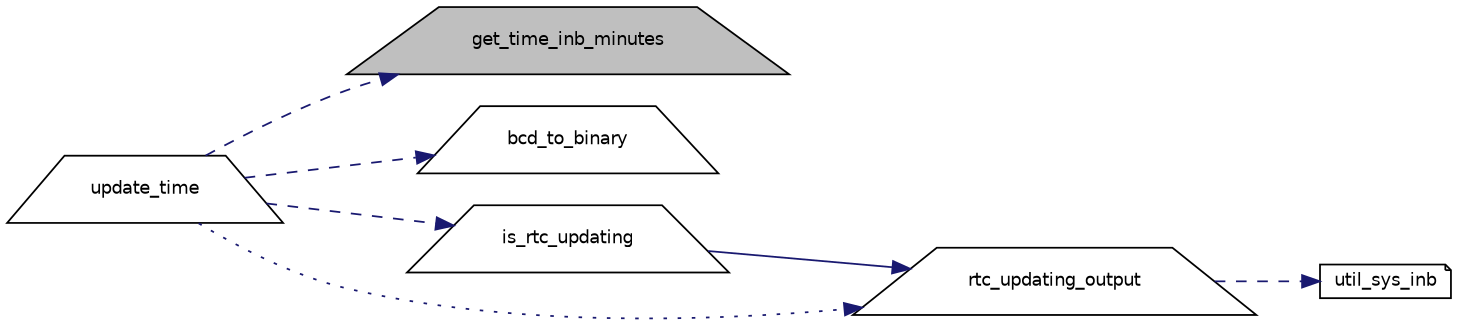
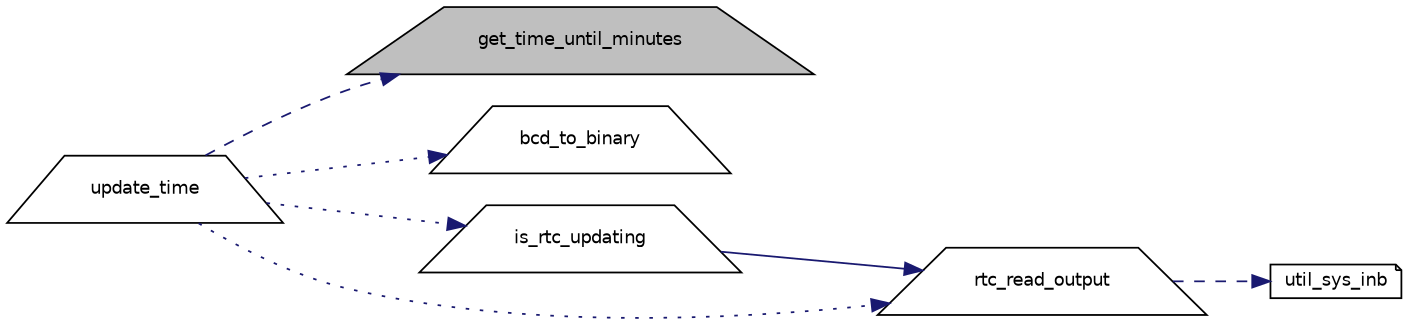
node "get_time_inb_minutes": label "get_time_inb_minutes" -> "get_time_until_minutes"
edge "update_time" -> "bcd_to_binary": style dashed -> dotted
edge "update_time" -> "is_rtc_updating": style dashed -> dotted
node "rtc_updating_output": label "rtc_updating_output" -> "rtc_read_output"
